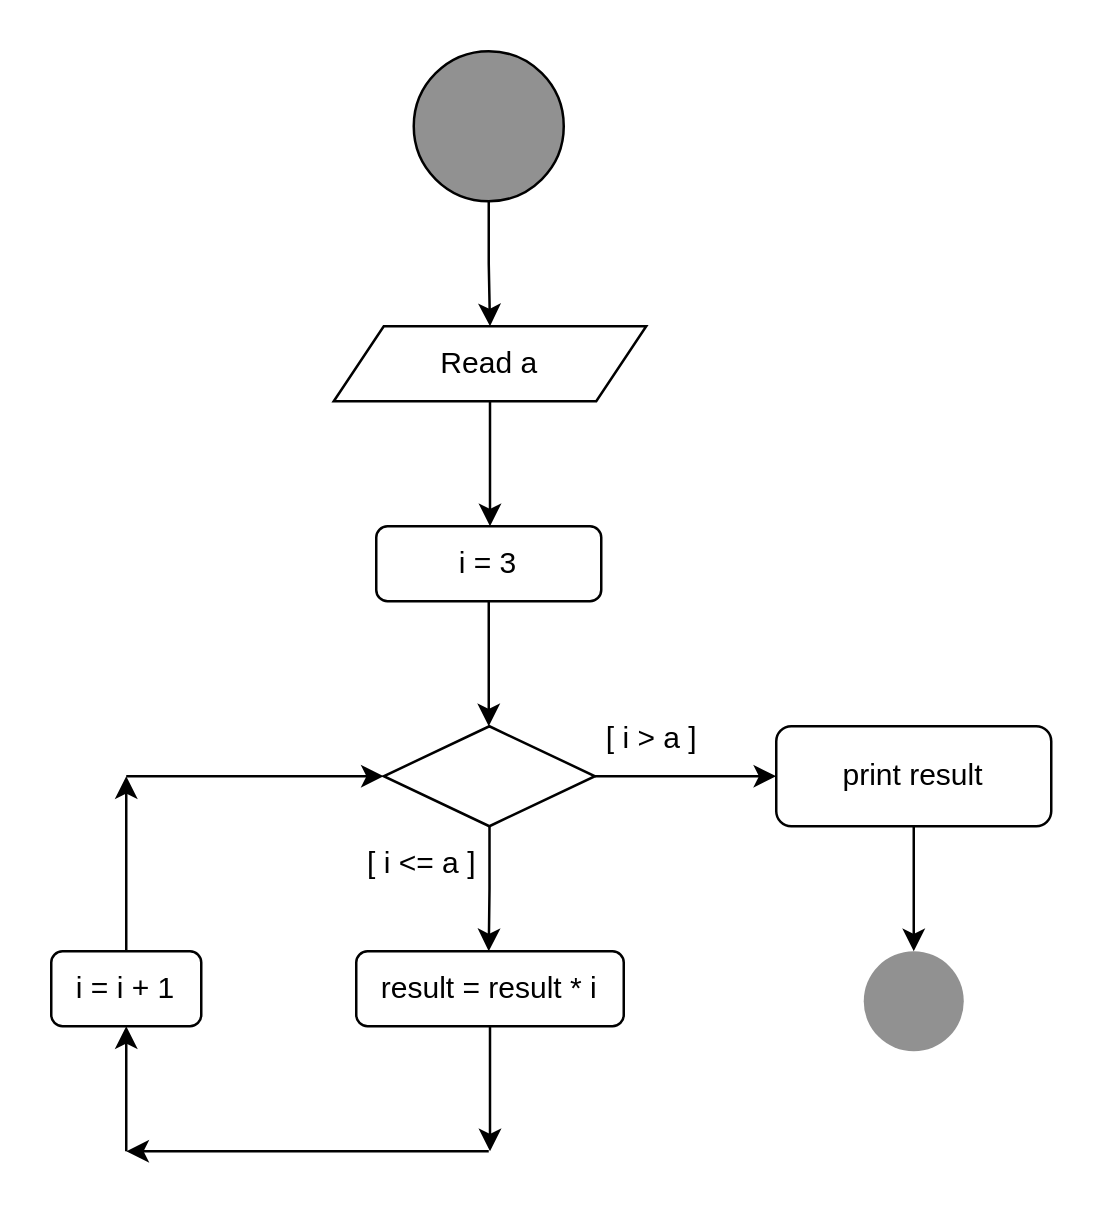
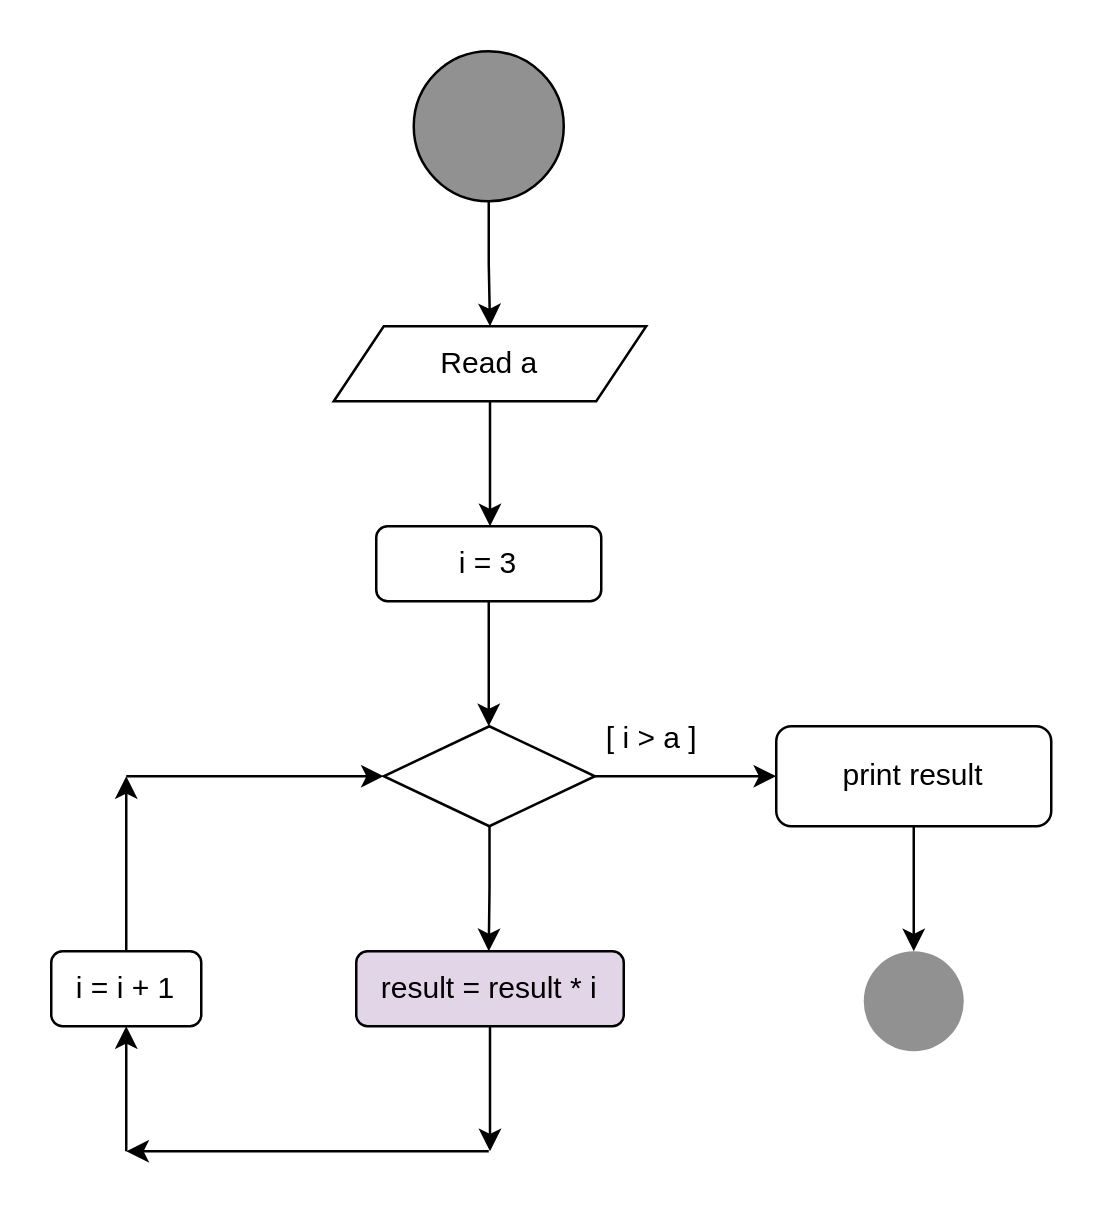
node "[ i <= a ]": removed
node "result = result * i": fillcolor #ffffff -> #e1d5e7
